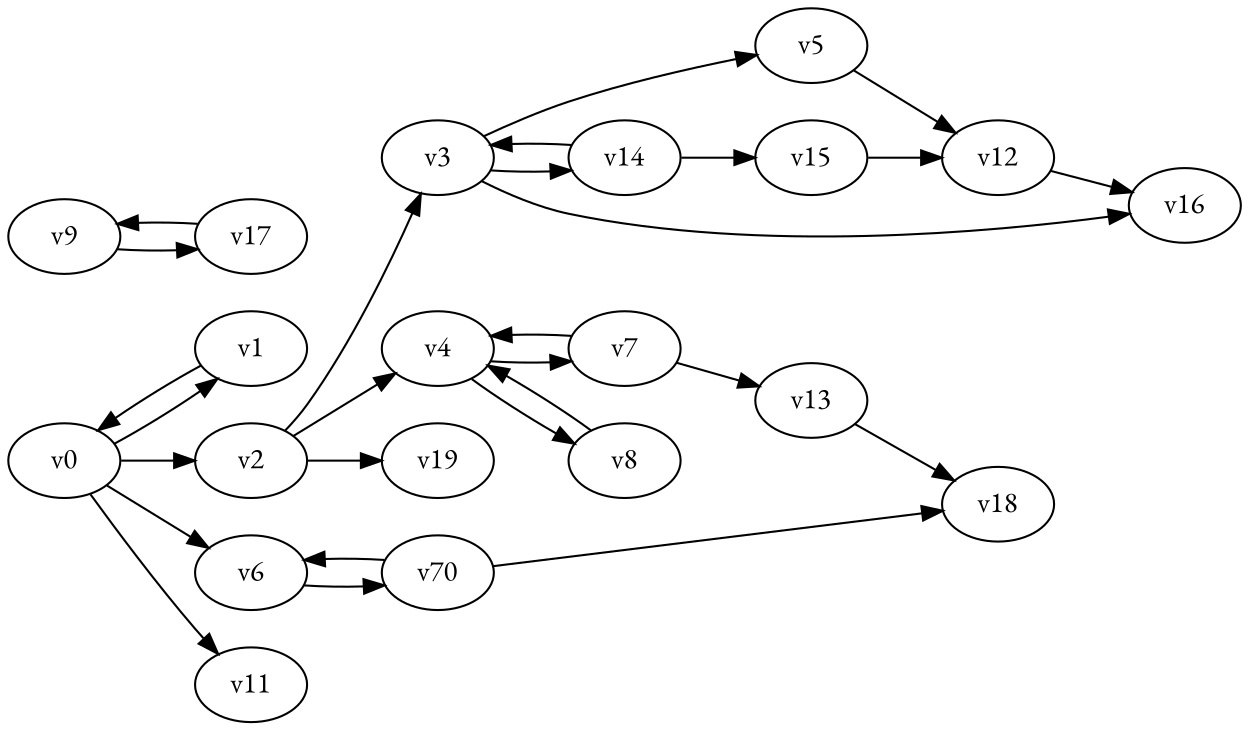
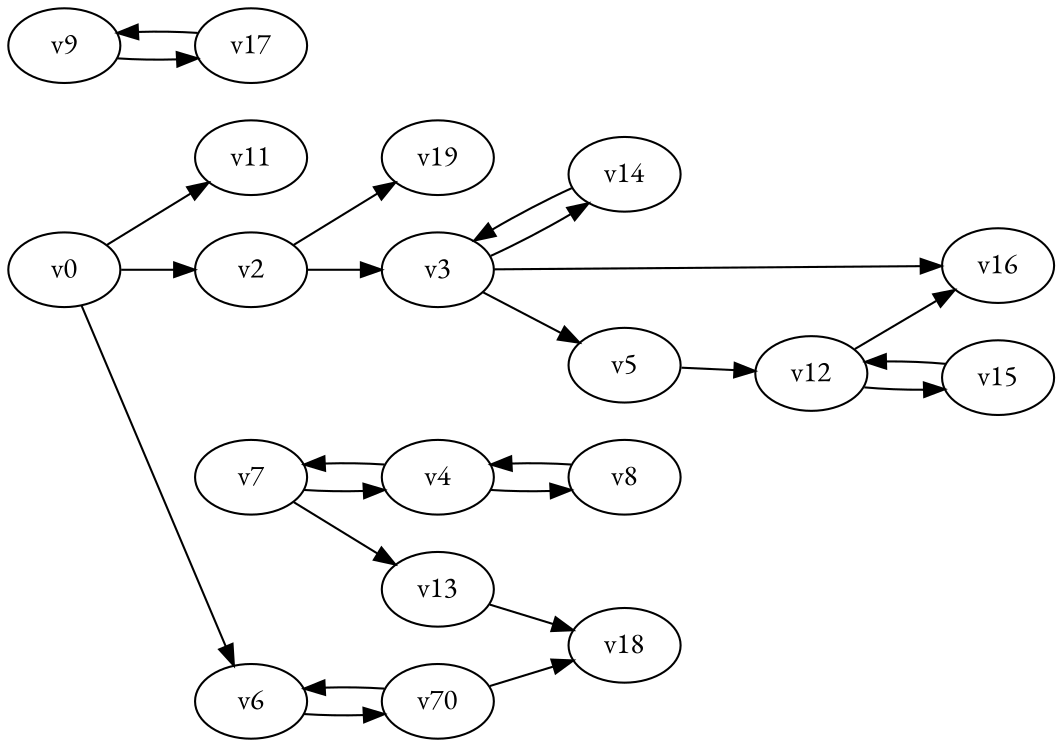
edge "v14" -> "v15": now "v12" -> "v15"
node "v1": removed
edge "v2" -> "v4": removed
